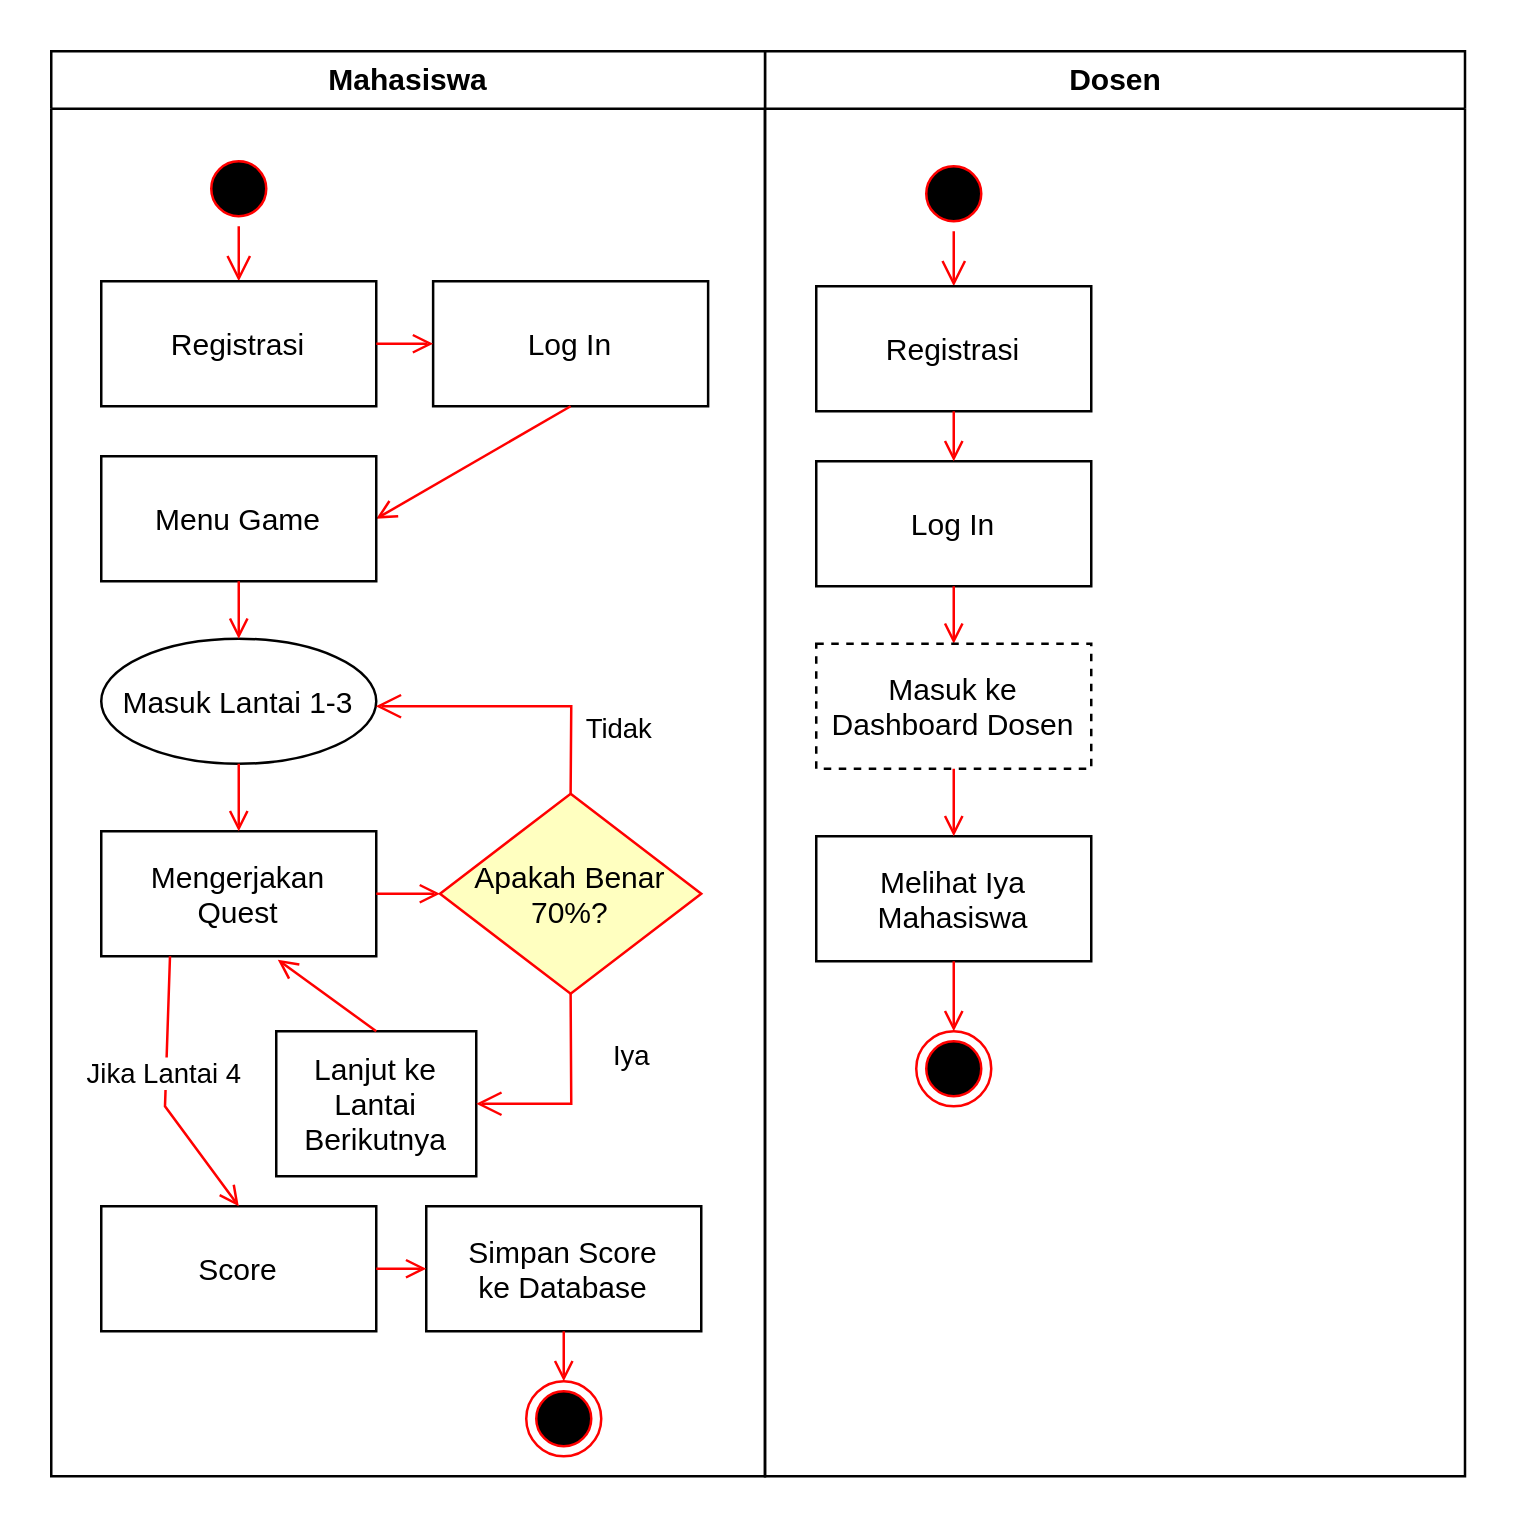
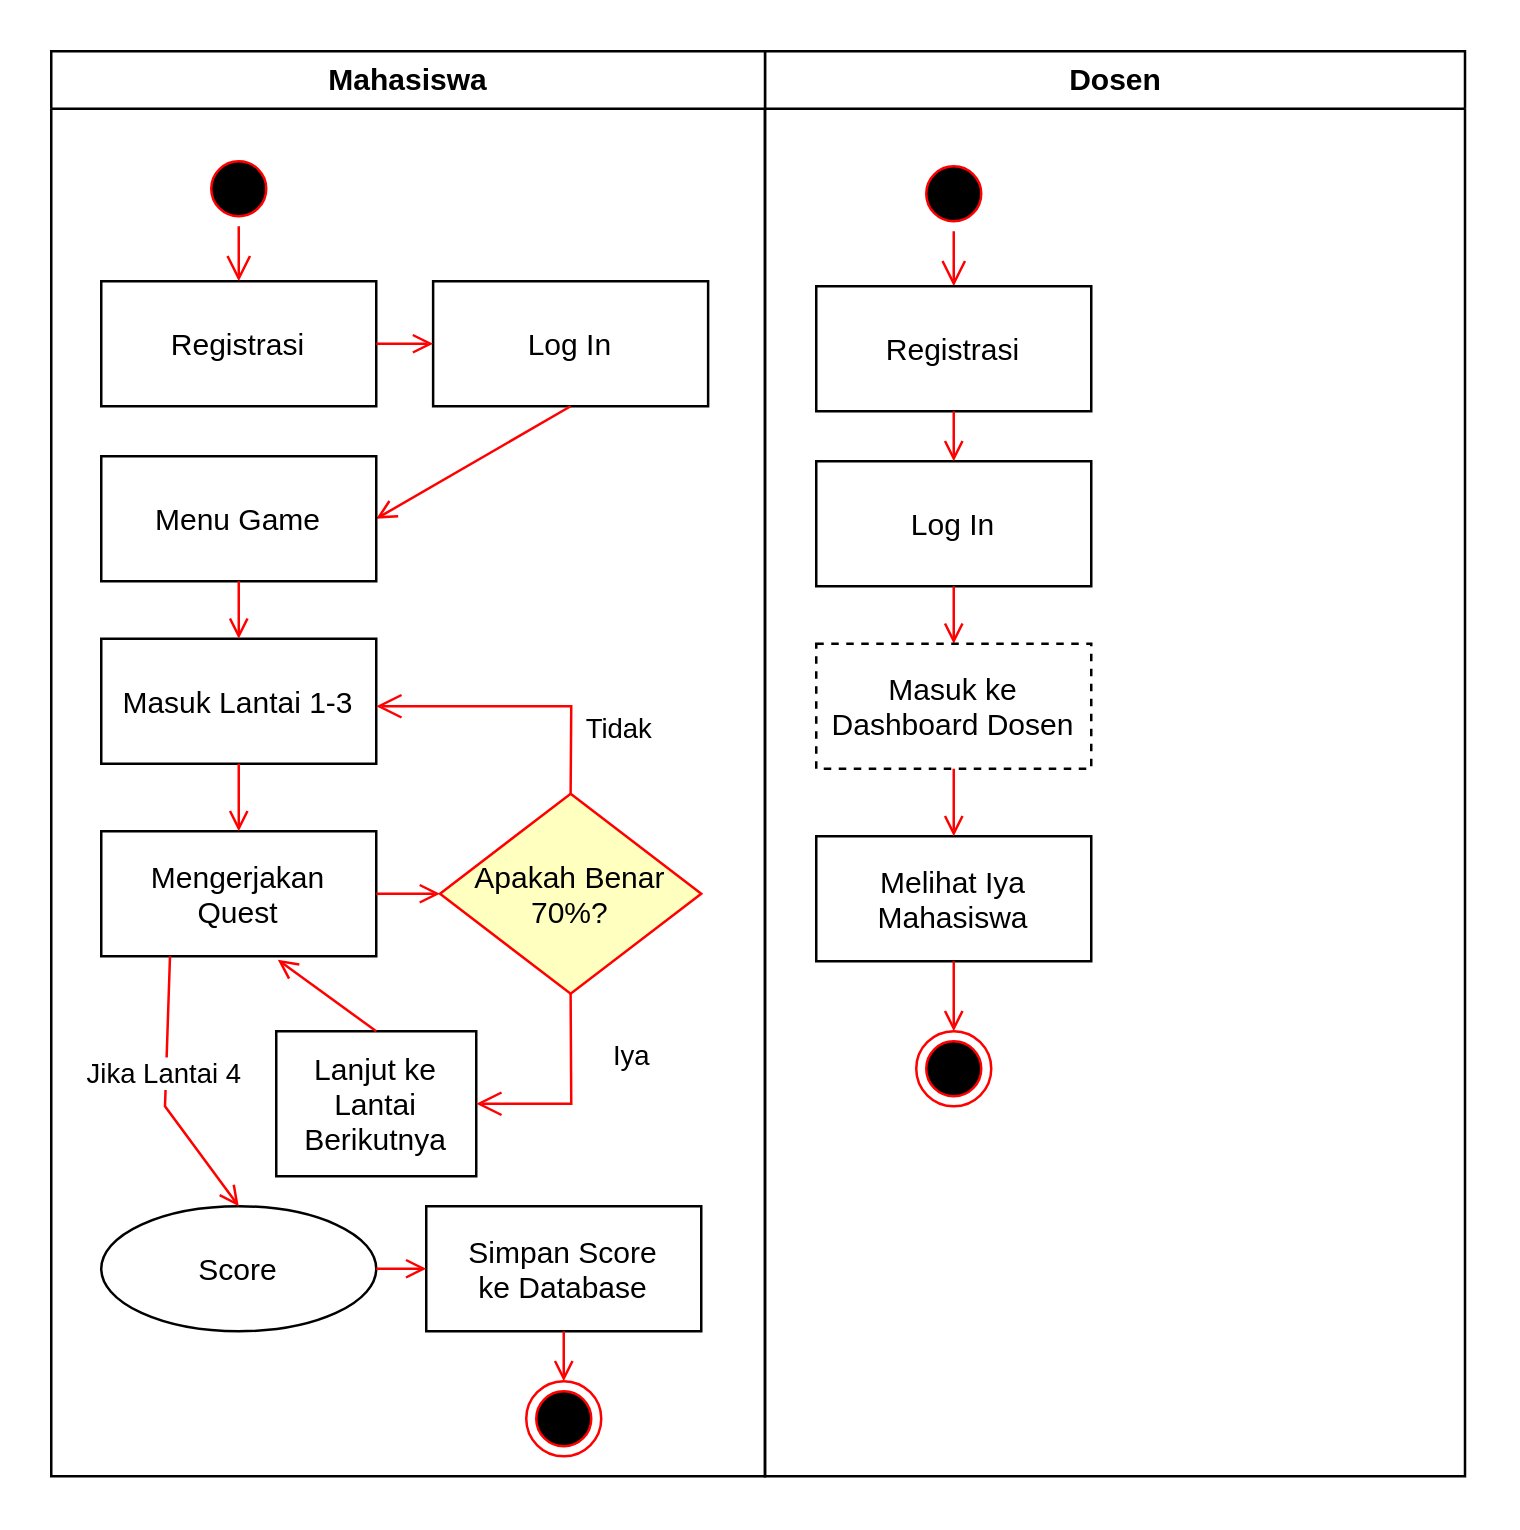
node "Masuk Lantai 1-3": shape ellipse -> rectangle
node "Score": shape rectangle -> ellipse
